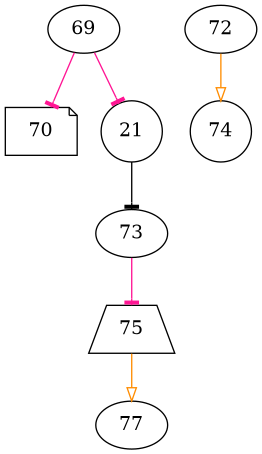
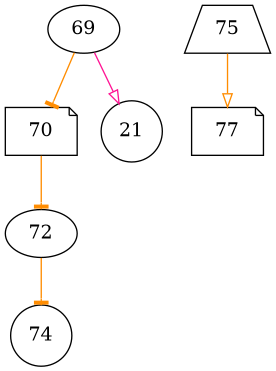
edge "72" -> "74": arrowhead onormal -> tee
edge "69" -> "21": arrowhead tee -> onormal
edge "69" -> "70": color deeppink -> darkorange
edge "70" -> "72": added
node "73": removed
node "77": shape ellipse -> note
